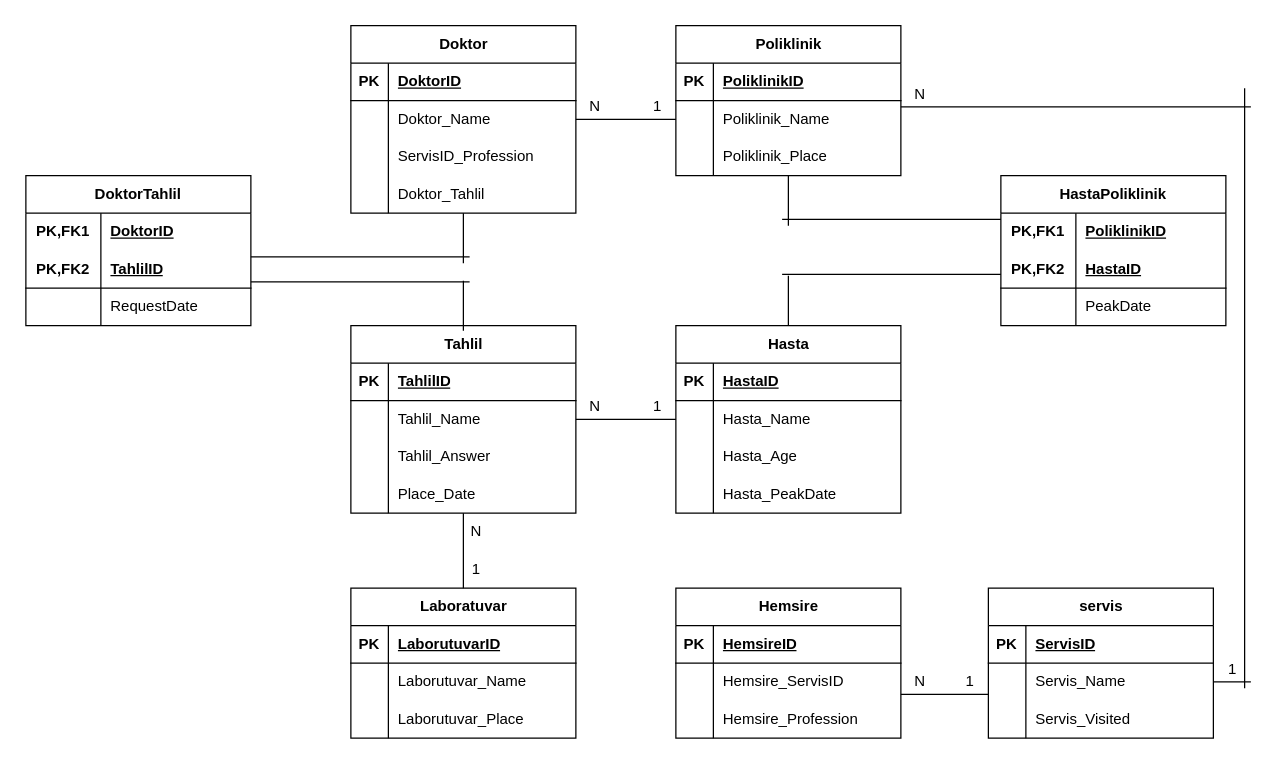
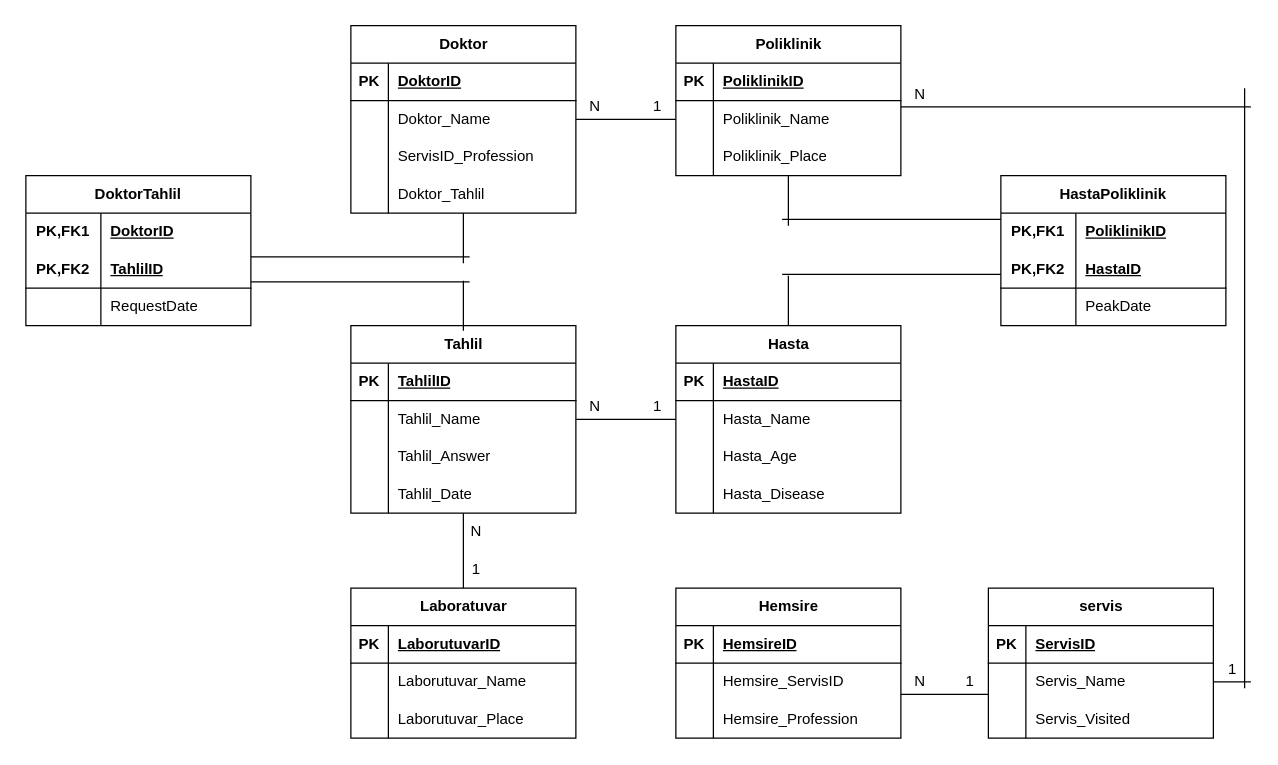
node "Place_Date": label "Place_Date" -> "Tahlil_Date"
node "Hasta_PeakDate": label "Hasta_PeakDate" -> "Hasta_Disease"
